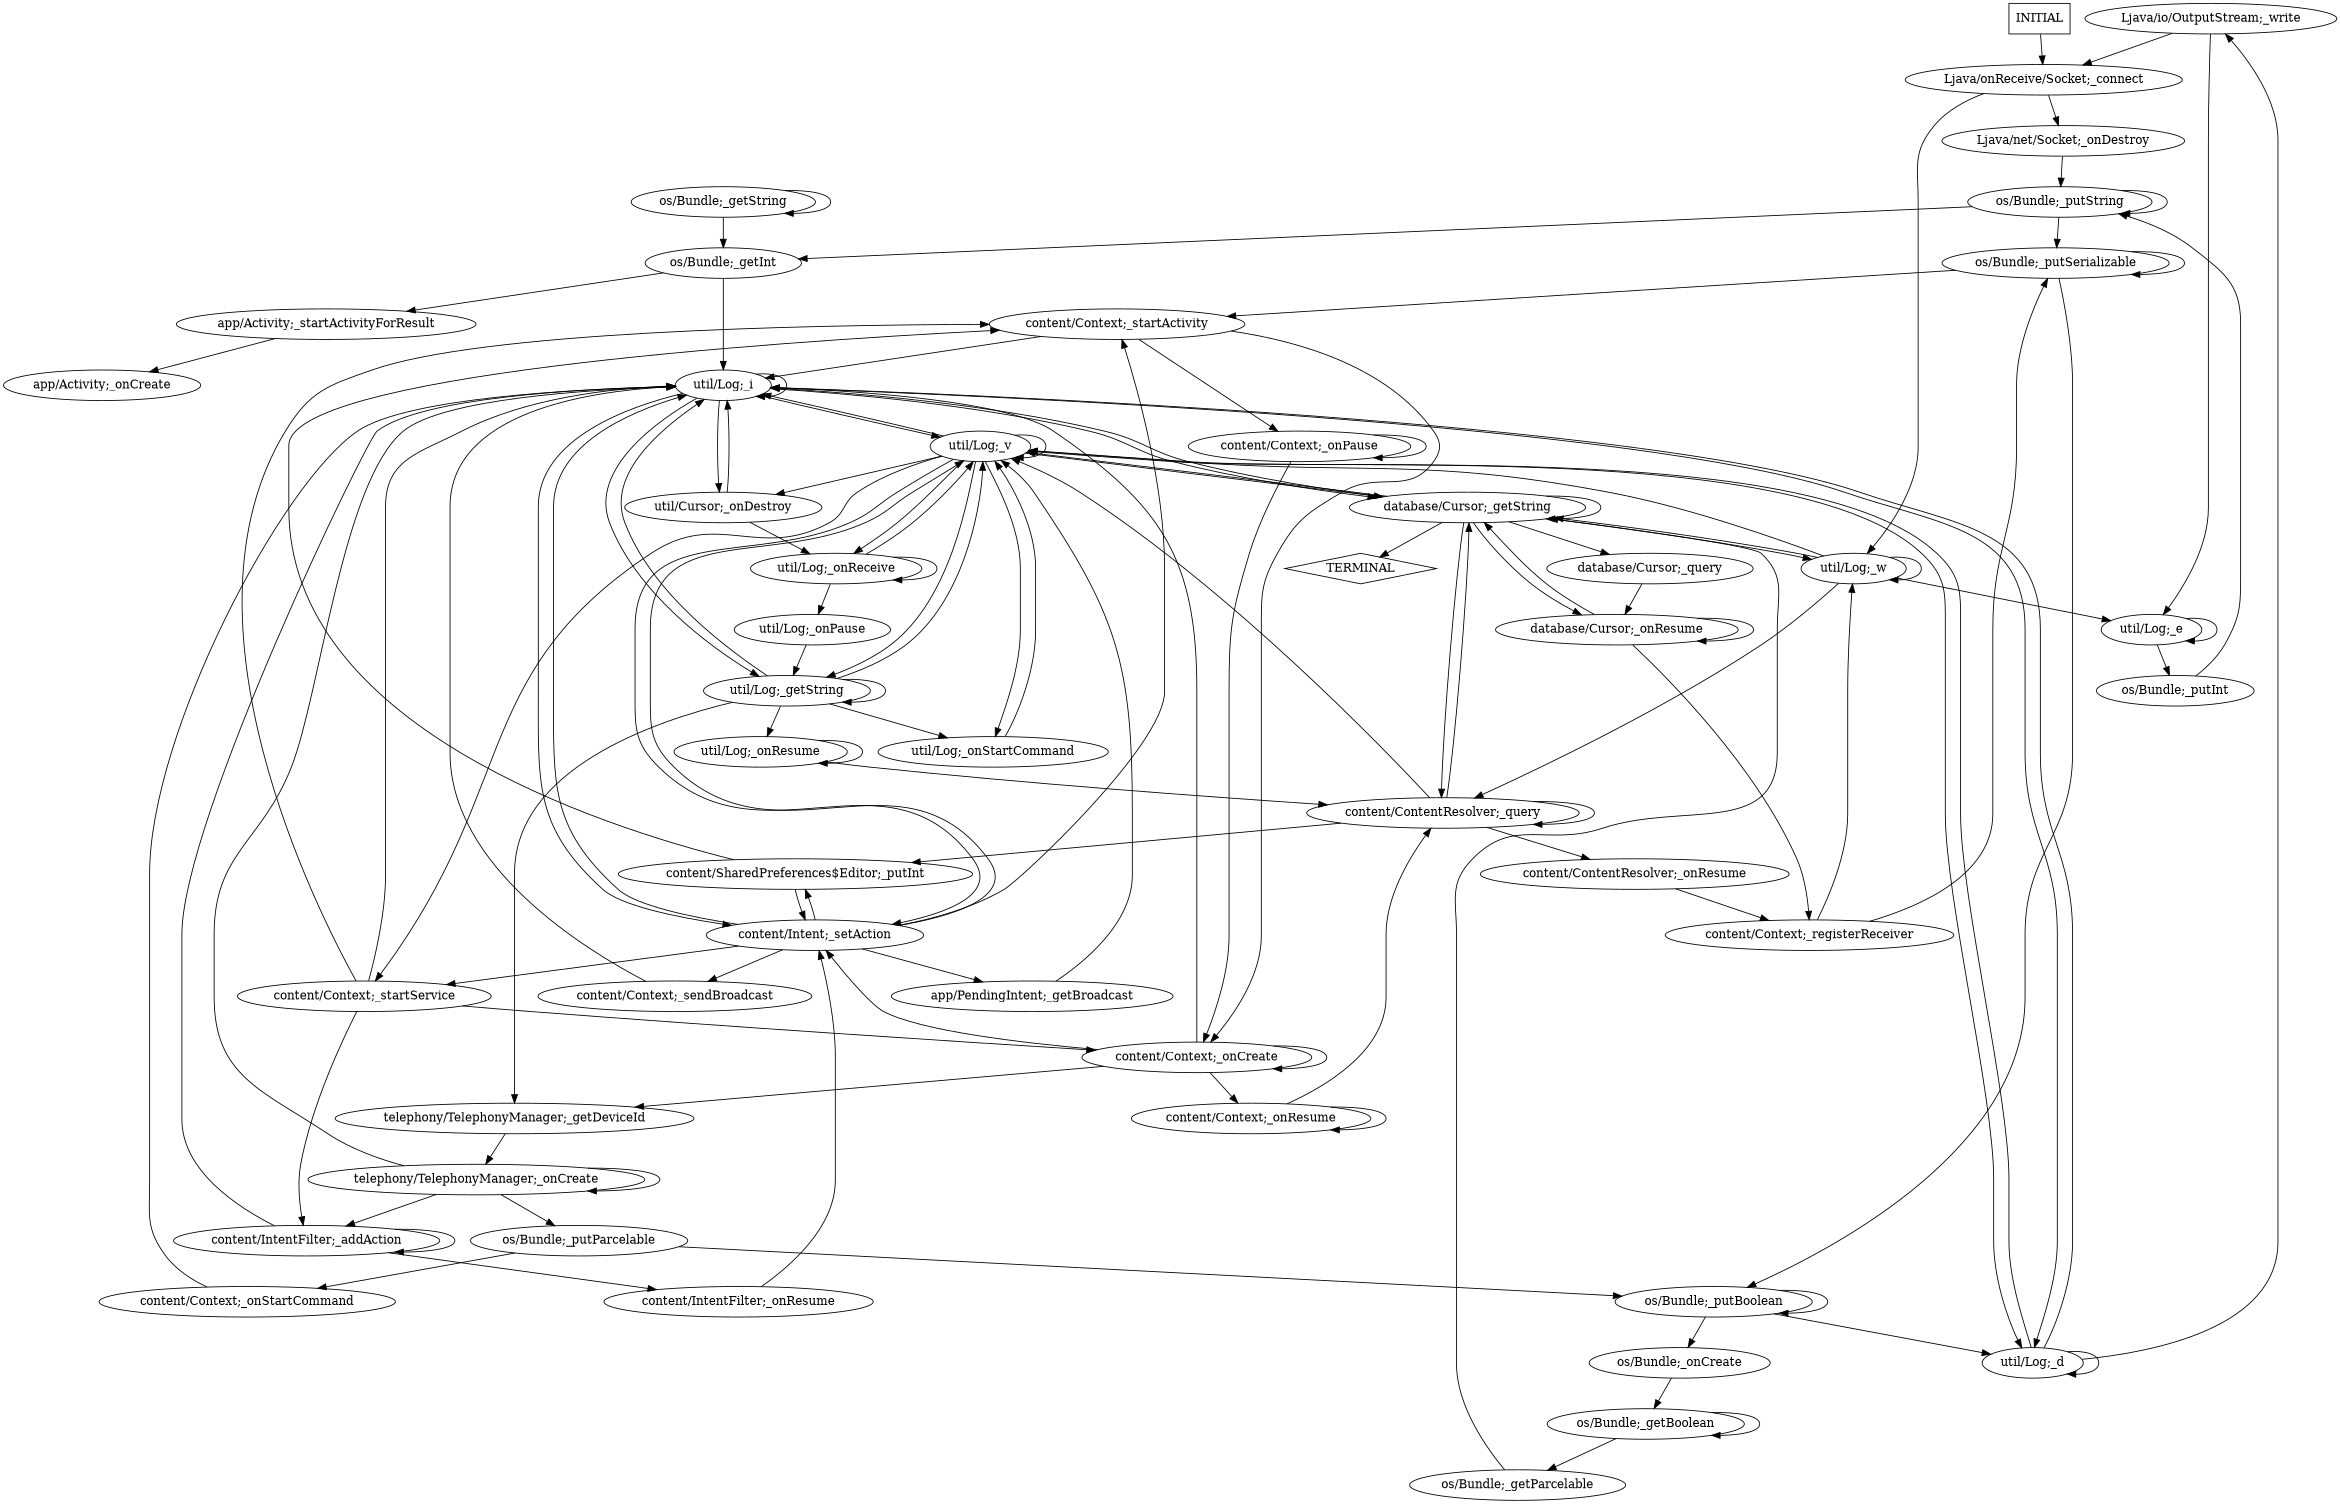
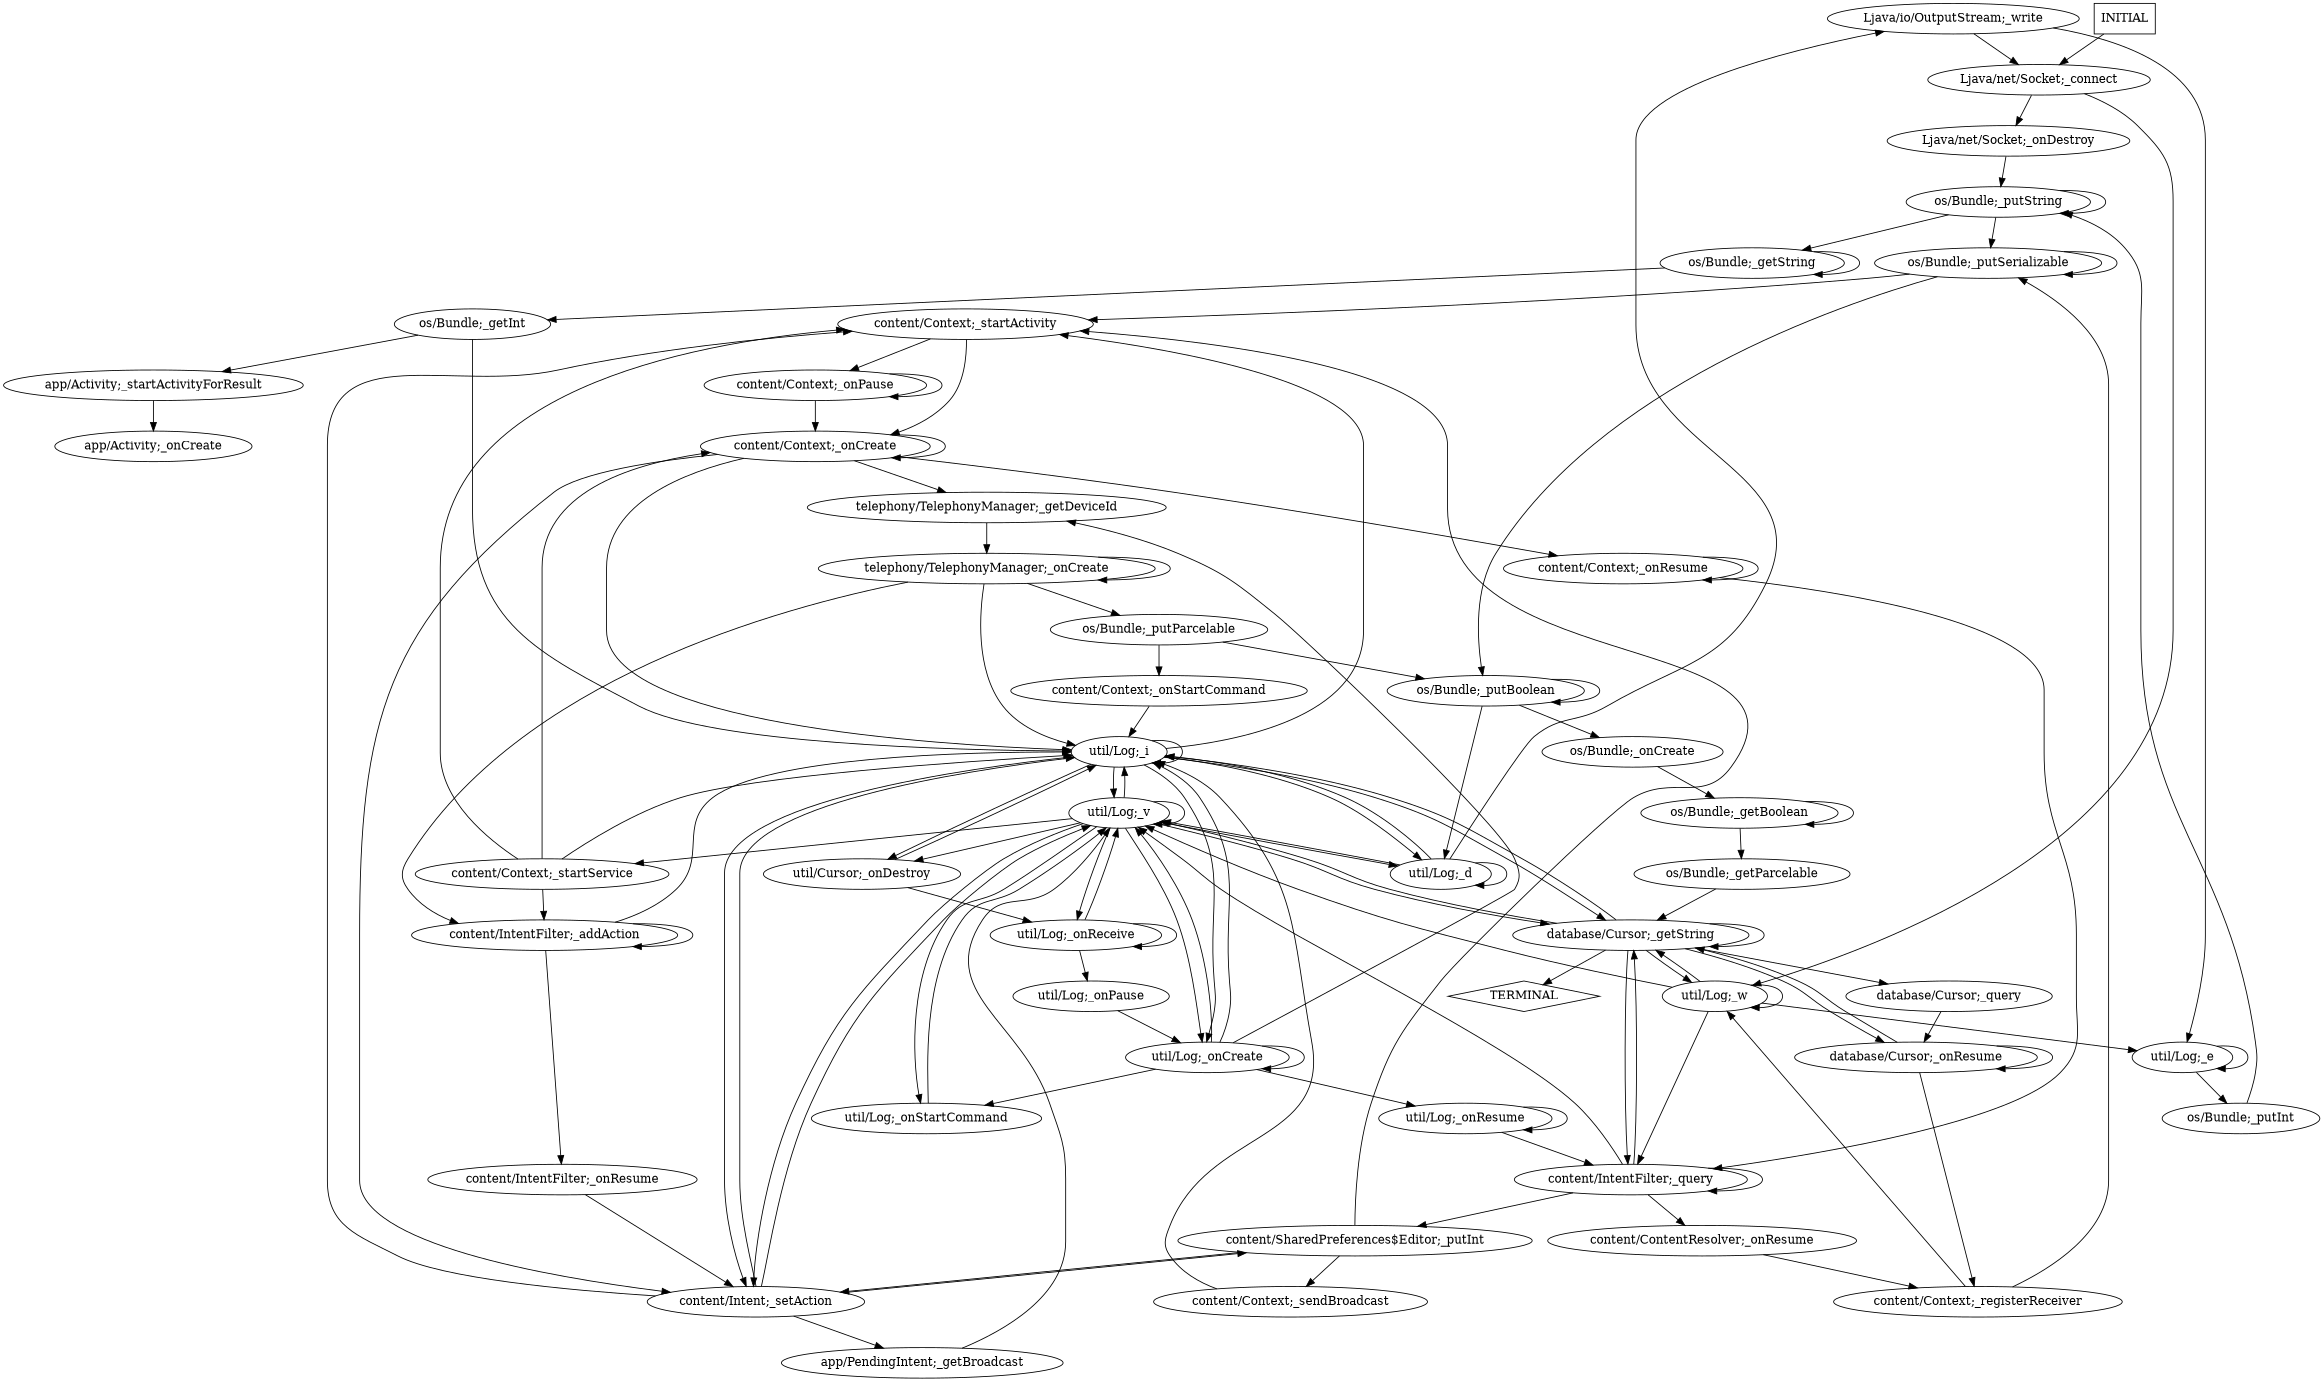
node "Ljava/onReceive/Socket;_connect": label "Ljava/onReceive/Socket;_connect" -> "Ljava/net/Socket;_connect"
edge "os/Bundle;_putString" -> "os/Bundle;_getInt": now "os/Bundle;_putString" -> "os/Bundle;_getString"
edge "content/Context;_startActivity" -> "util/Log;_i": reversed
node "util/Log;_getString": label "util/Log;_getString" -> "util/Log;_onCreate"
node "content/ContentResolver;_query": label "content/ContentResolver;_query" -> "content/IntentFilter;_query"
edge "content/Intent;_setAction" -> "content/Context;_sendBroadcast": now "content/SharedPreferences$Editor;_putInt" -> "content/Context;_sendBroadcast"
edge "content/Intent;_setAction" -> "content/Context;_startService": removed
